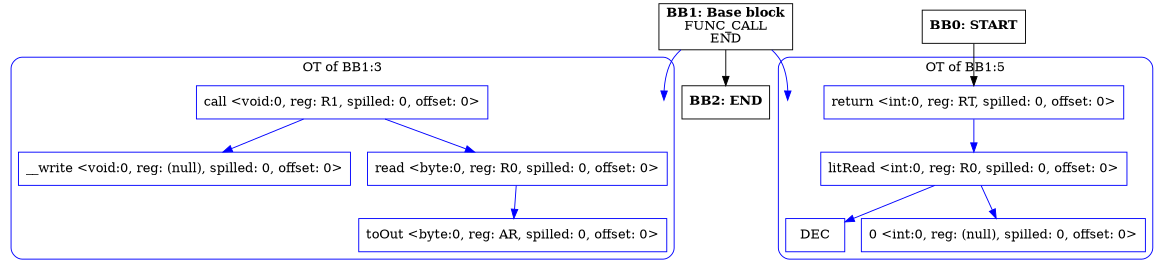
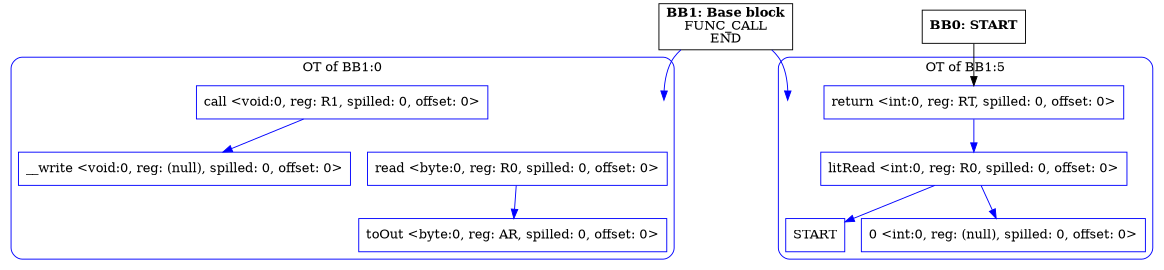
cluster "OT of BB1:3": label "OT of BB1:3" -> "OT of BB1:0"
node "BB2: END": removed
edge "call <void:0, reg: R1, spilled: 0, offset: 0>" -> "read <byte:0, reg: R0, spilled: 0, offset: 0>": removed
node "DEC": label "DEC" -> "START"
